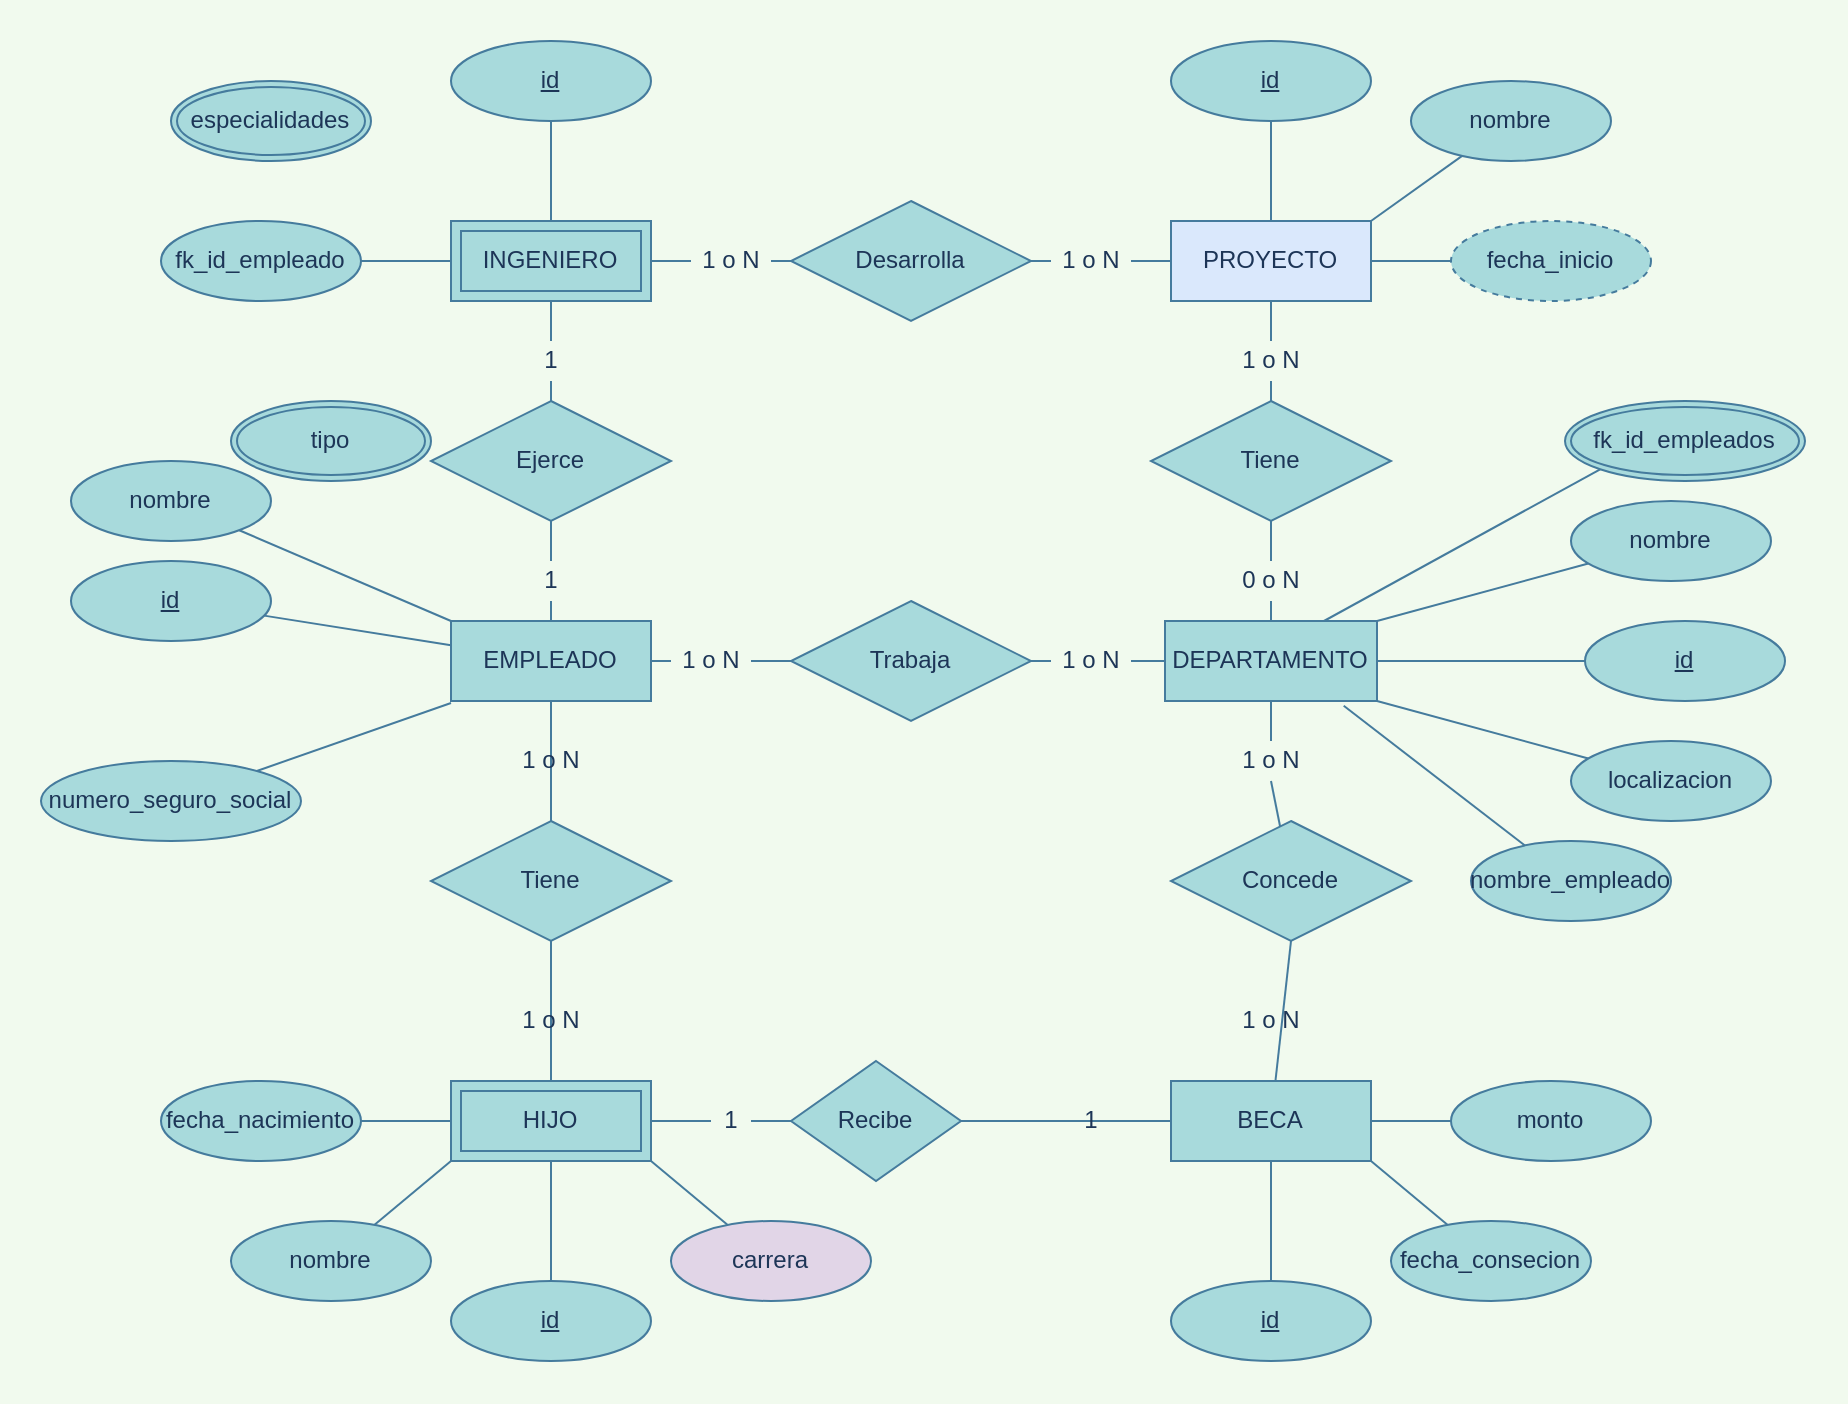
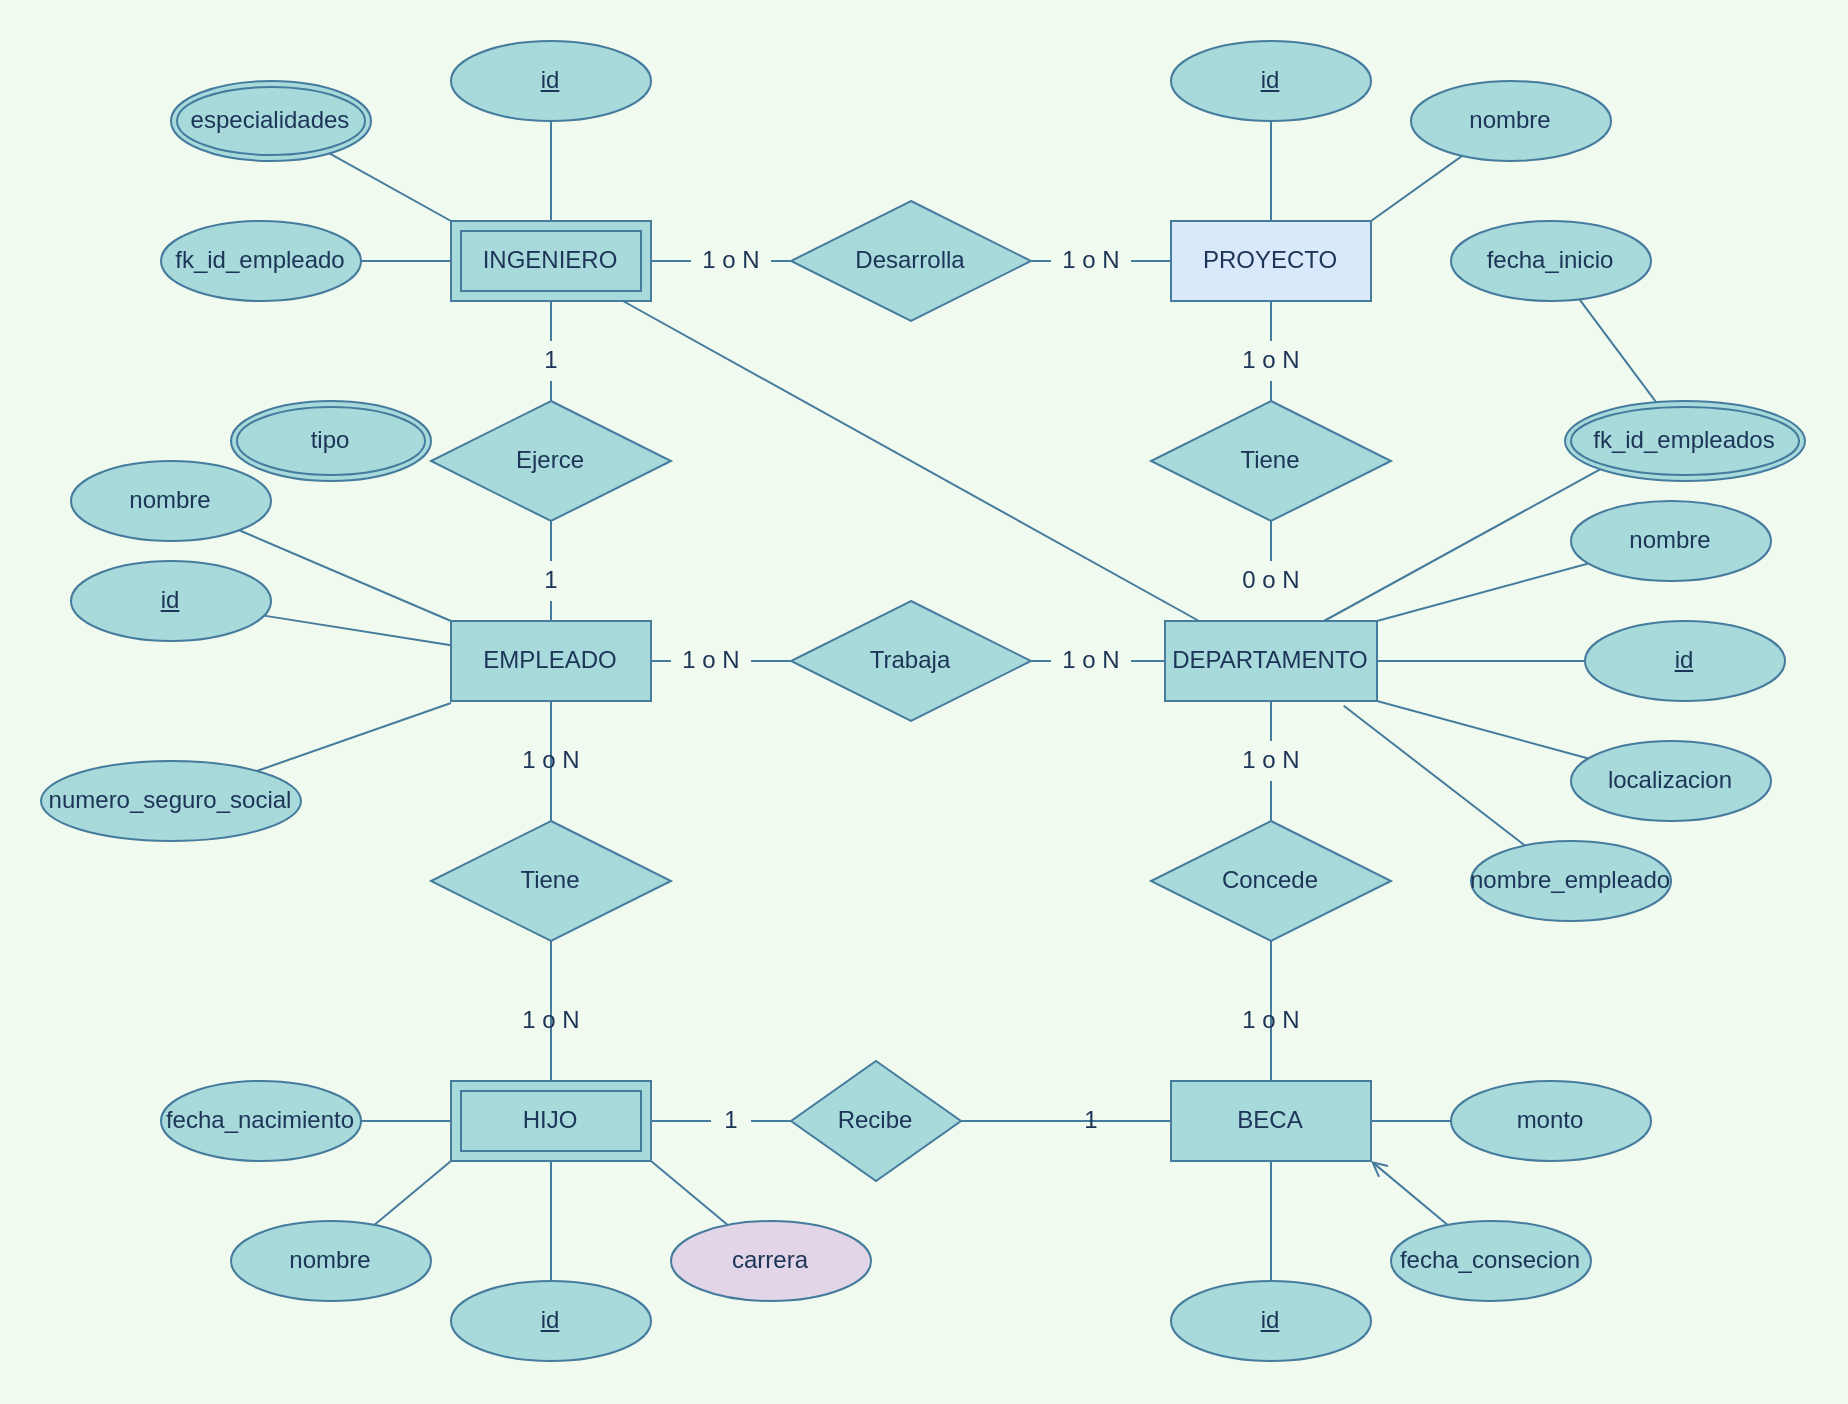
edge "especialidades" -- "INGENIERO": added
edge "PROYECTO" -- "fecha_inicio": now "fk_id_empleados" -- "fecha_inicio"
node "fecha_inicio": style dashed -> solid
edge "0 o N" -- "DEPARTAMENTO": now "INGENIERO" -- "DEPARTAMENTO"
node "Concede": moved (1291, 881) -> (1271, 881)
edge "BECA" -- "fecha_consecion": arrowhead none -> open
